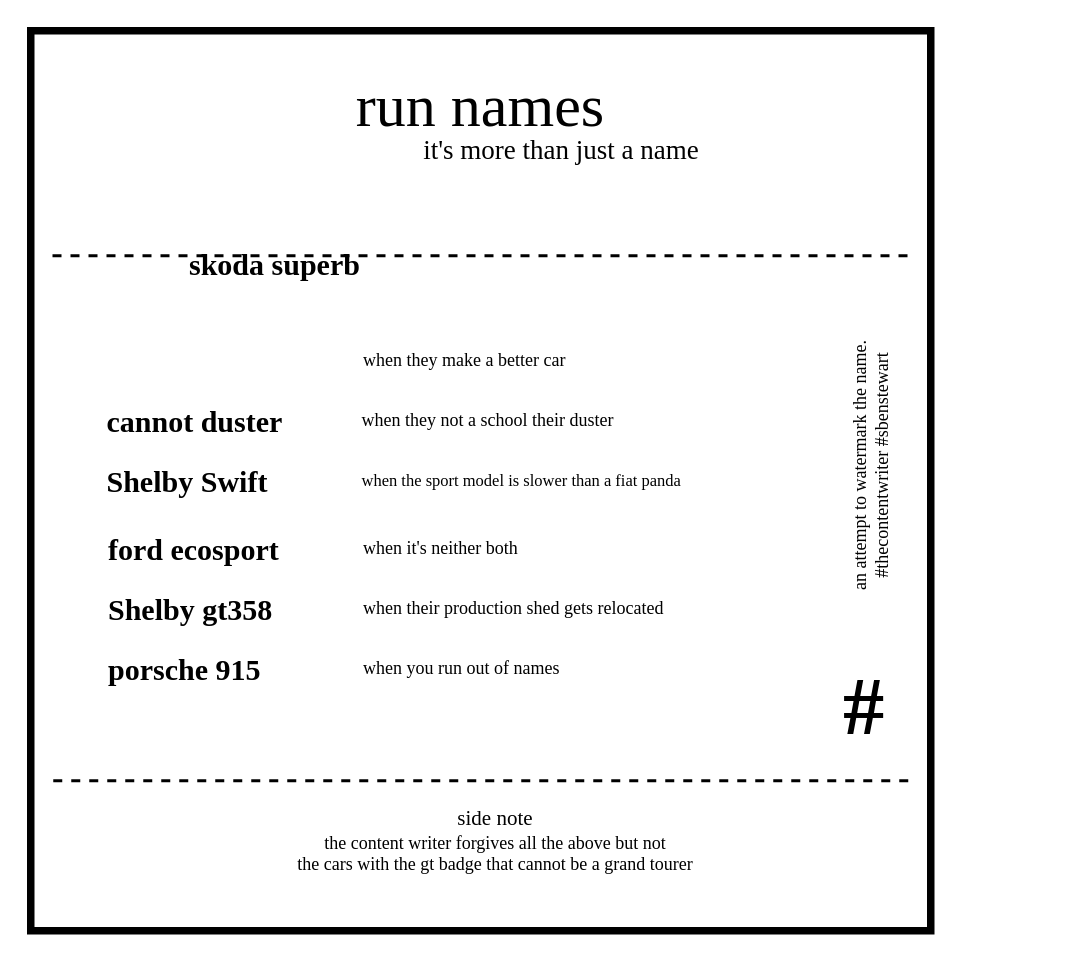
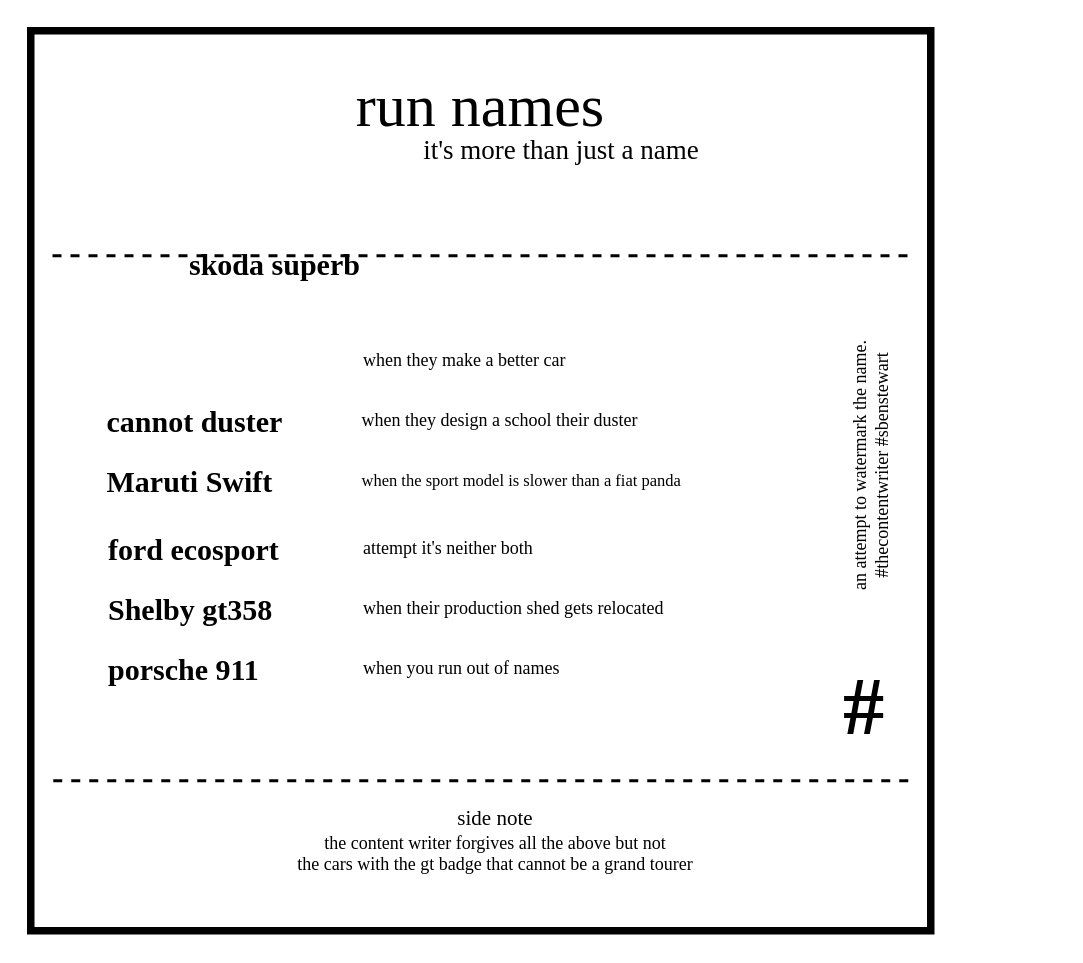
node "when they not a school their duster": label "when they not a school their duster" -> "when they design a school their duster"
node "Shelby Swift": label "Shelby Swift" -> "Maruti Swift"
node "when it's neither both": label "when it's neither both" -> "attempt it's neither both"
node "porsche 915": label "porsche 915" -> "porsche 911"
